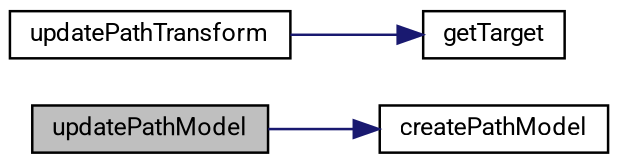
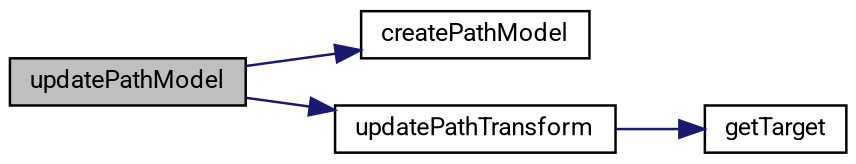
edge "updatePathModel" -> "updatePathTransform": added
